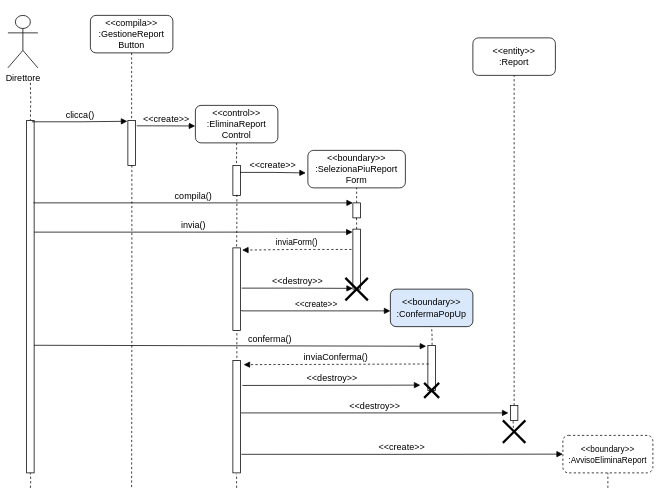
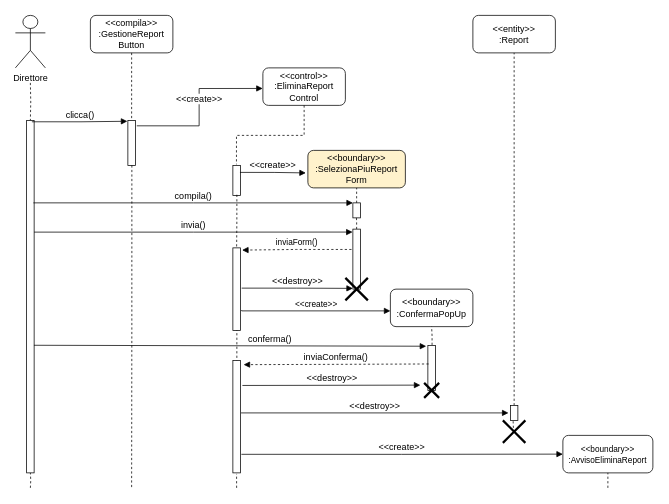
node "Direttore": moved (23, 42) -> (30, 42)
node "<<entity>> :Report": moved (514, 57) -> (514, 34)
node "<<control>> :EliminaReport Control": moved (237, 124) -> (304, 87)
node "<<boundary>> :SelezionaPiuReport Form": fillcolor #ffffff -> #fff2cc
node "<<boundary>> :ConfermaPopUp": fillcolor #dae8fc -> #ffffff
node "<<boundary>> :AvvisoEliminaReport": style dashed -> solid
